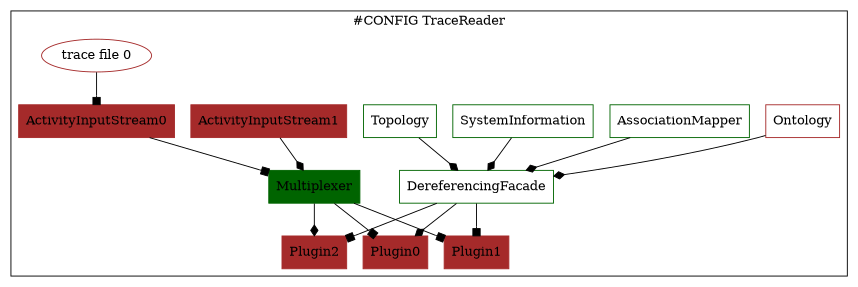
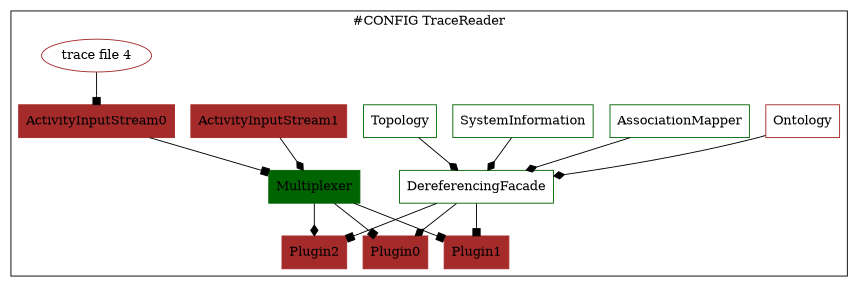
node "trace file 0": label "trace file 0" -> "trace file 4"
